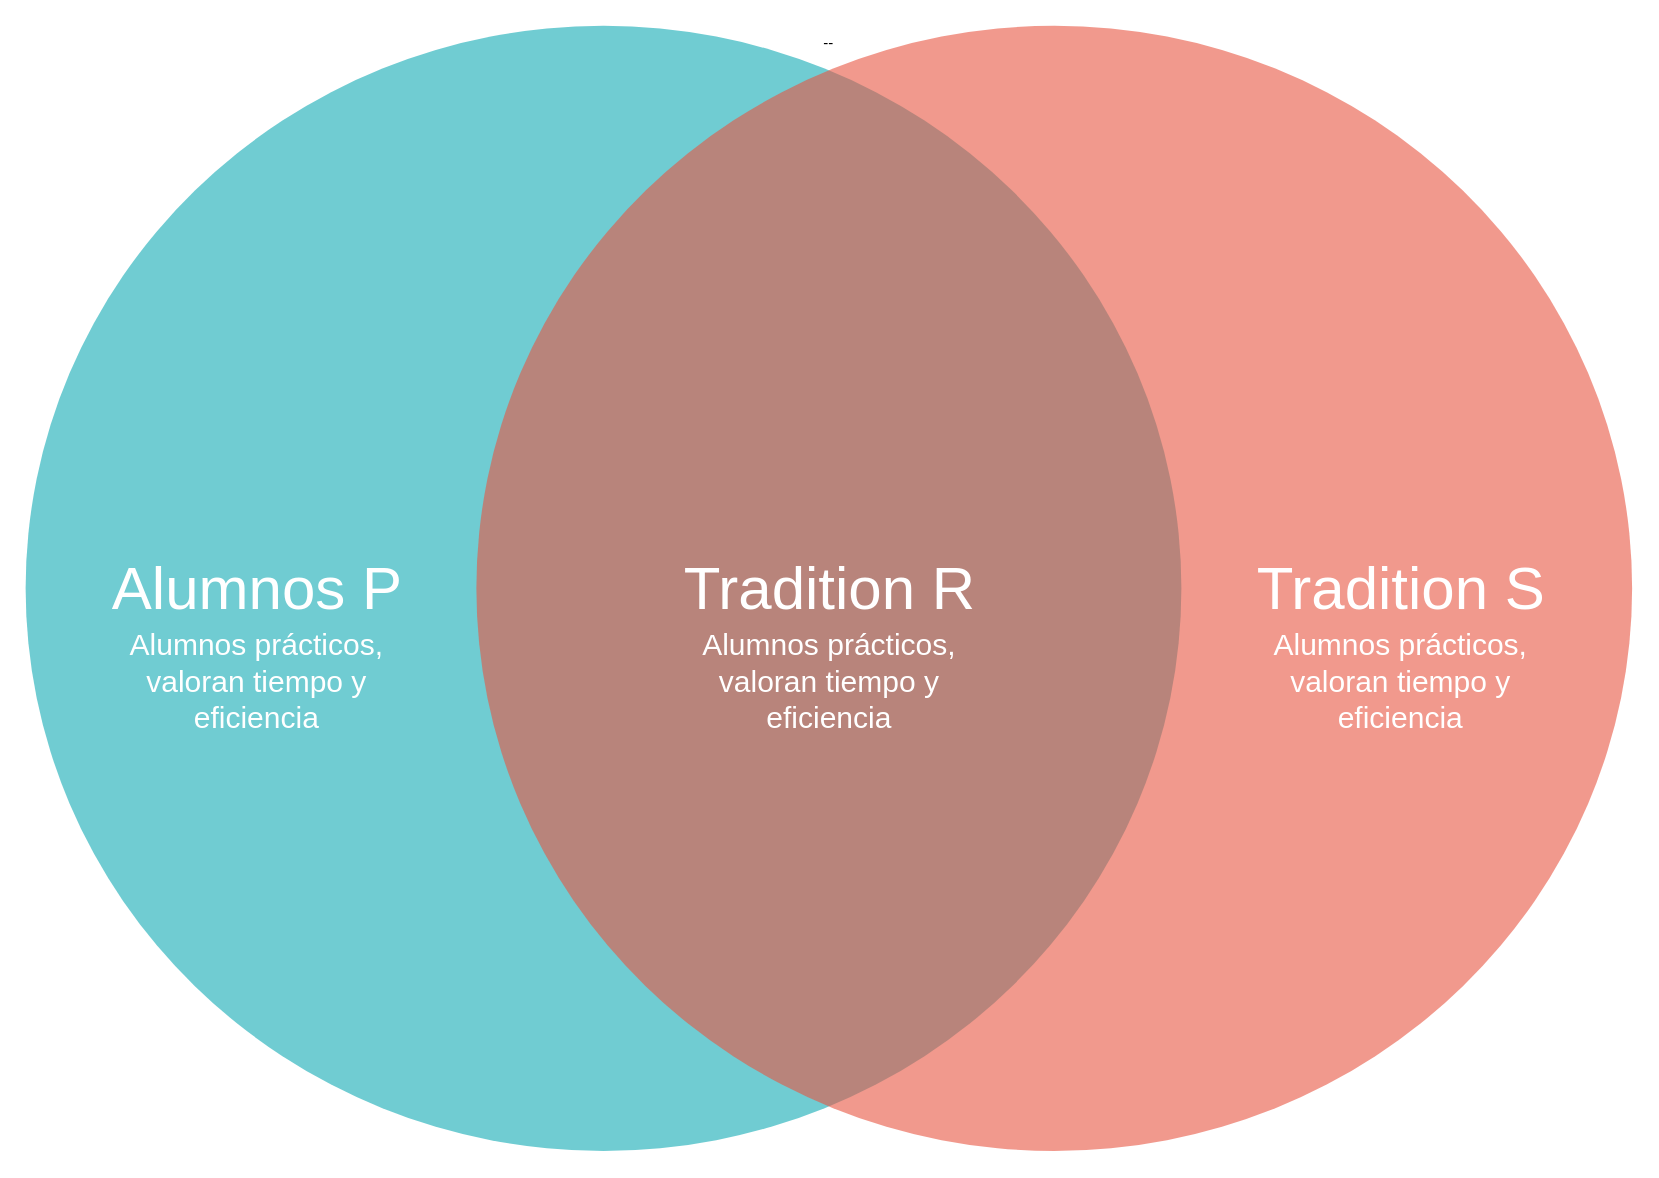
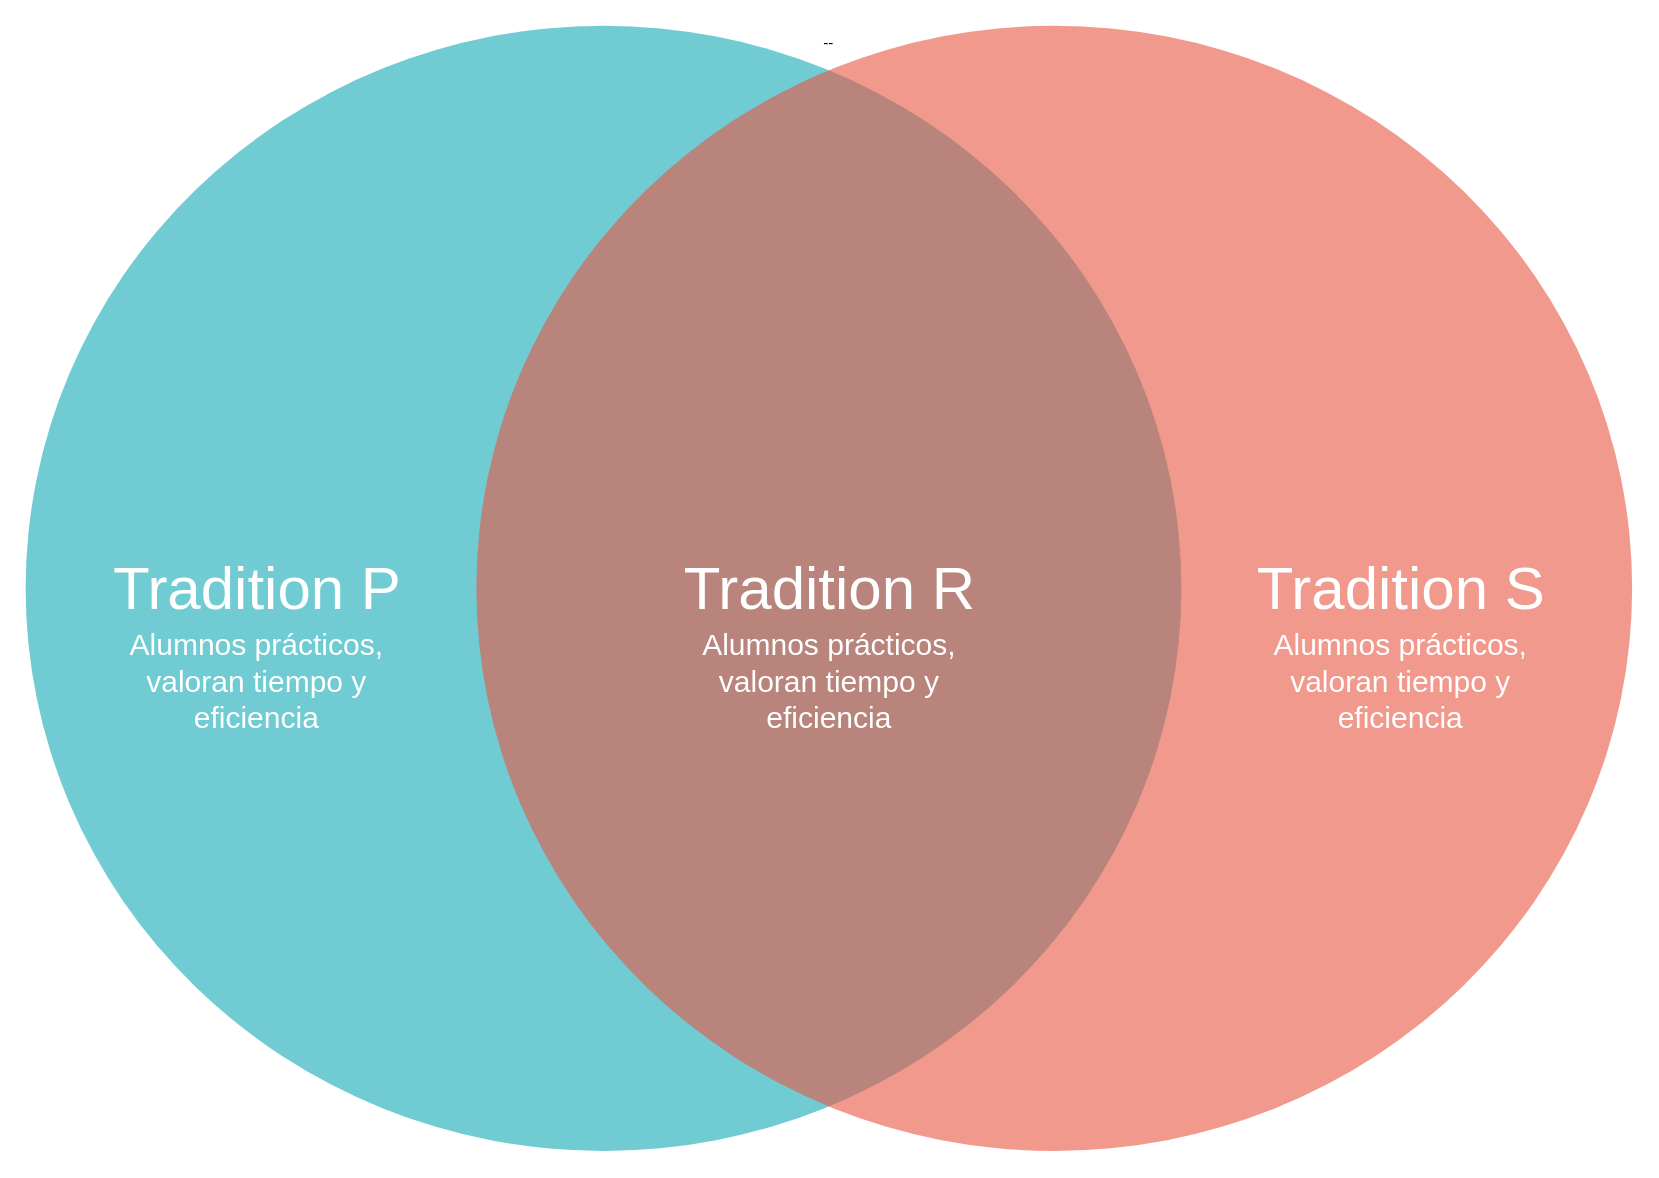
node "Alumnos P": label "Alumnos P" -> "Tradition P"
